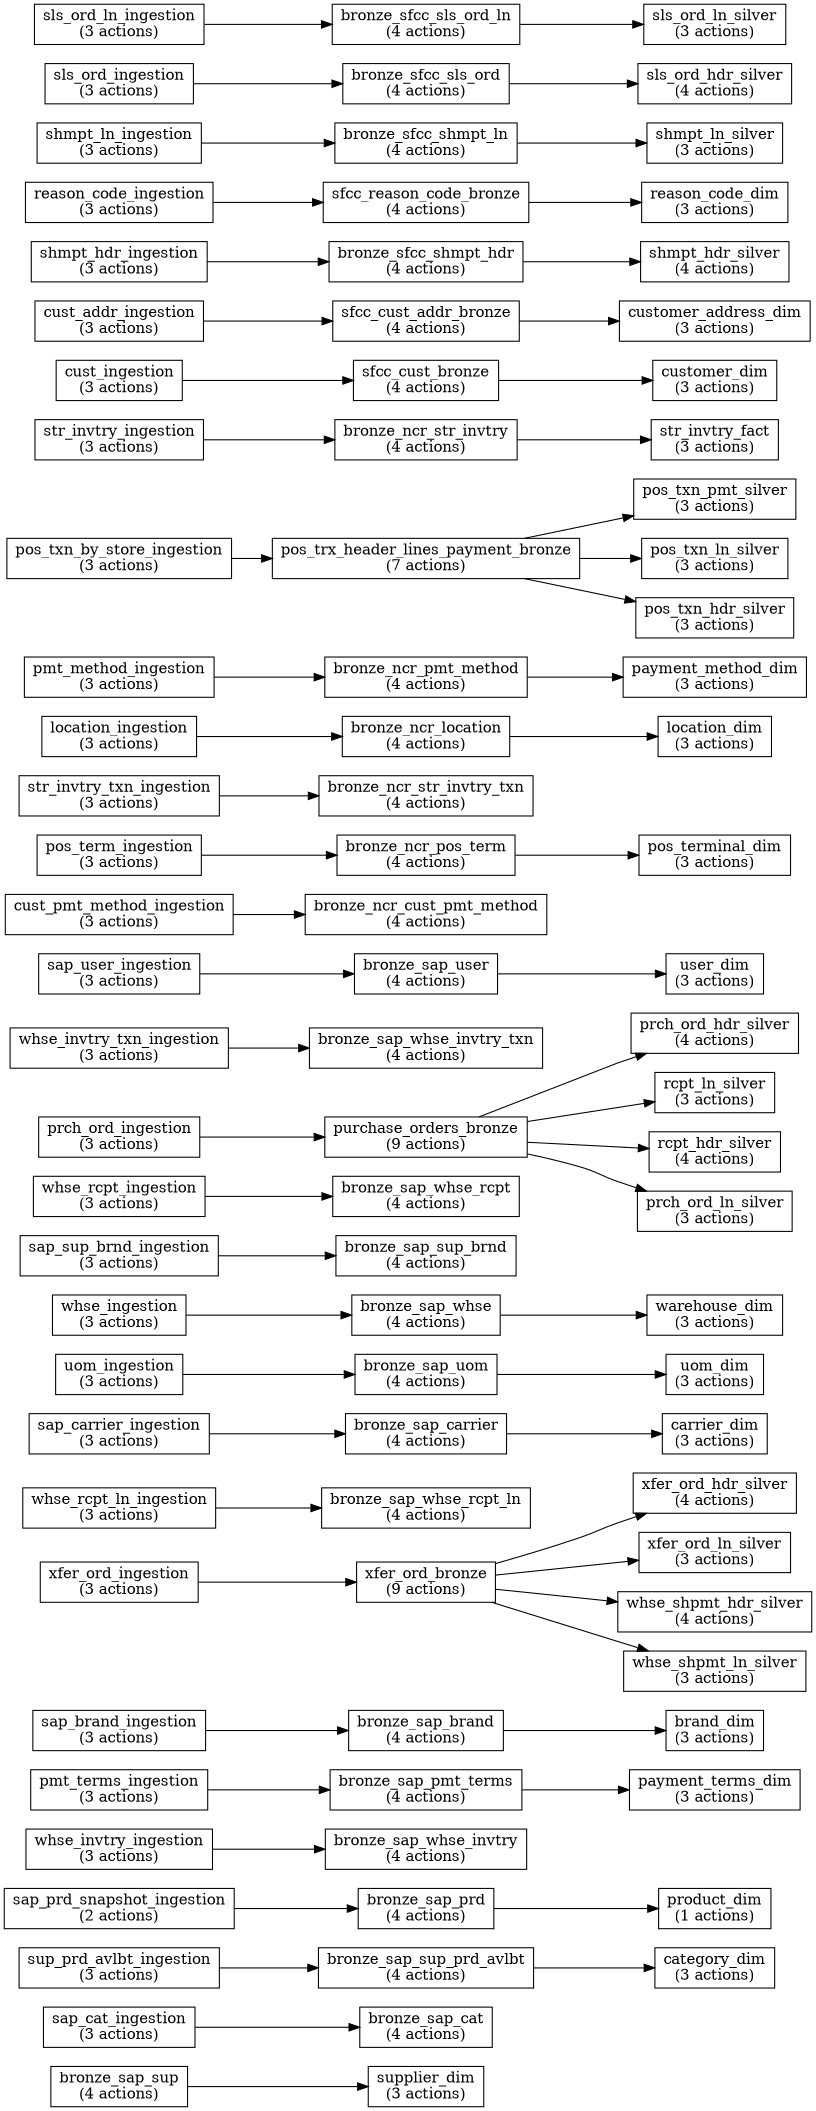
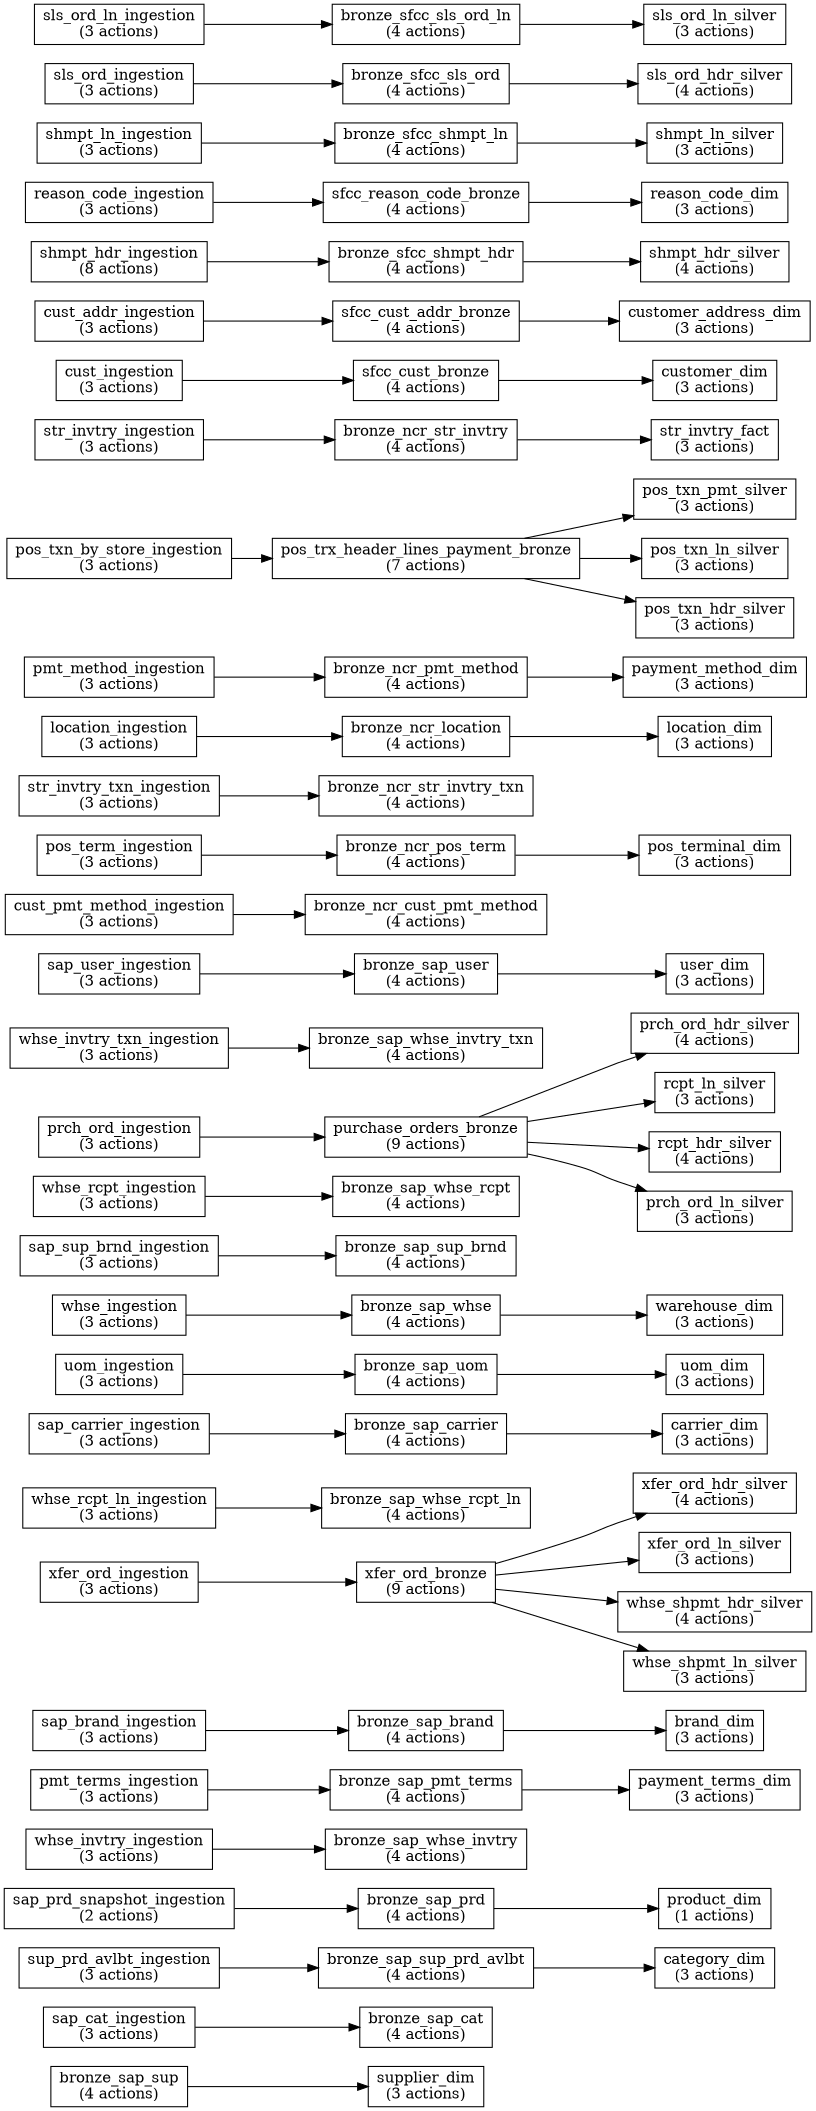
node "shmpt_hdr_ingestion (3 actions)": label "shmpt_hdr_ingestion (3 actions)" -> "shmpt_hdr_ingestion (8 actions)"
